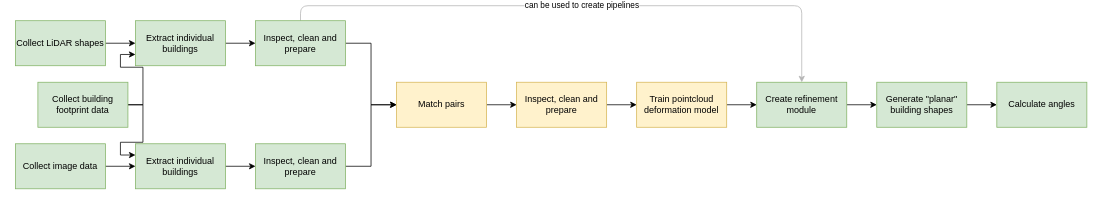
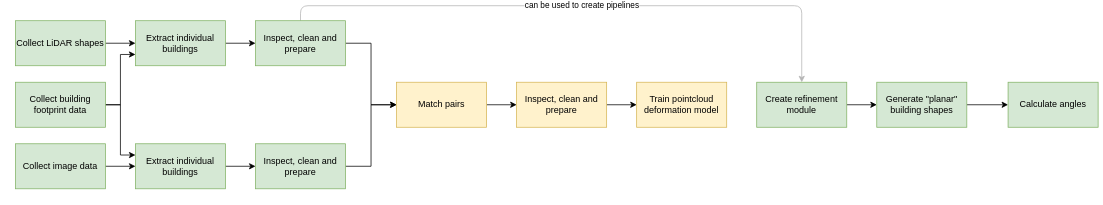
node "Collect building footprint data": moved (83, 105) -> (60, 105)
edge "Train pointcloud deformation model" -> "Create refinement module": removed
node "Calculate angles": moved (1041, 105) -> (1053, 105)
